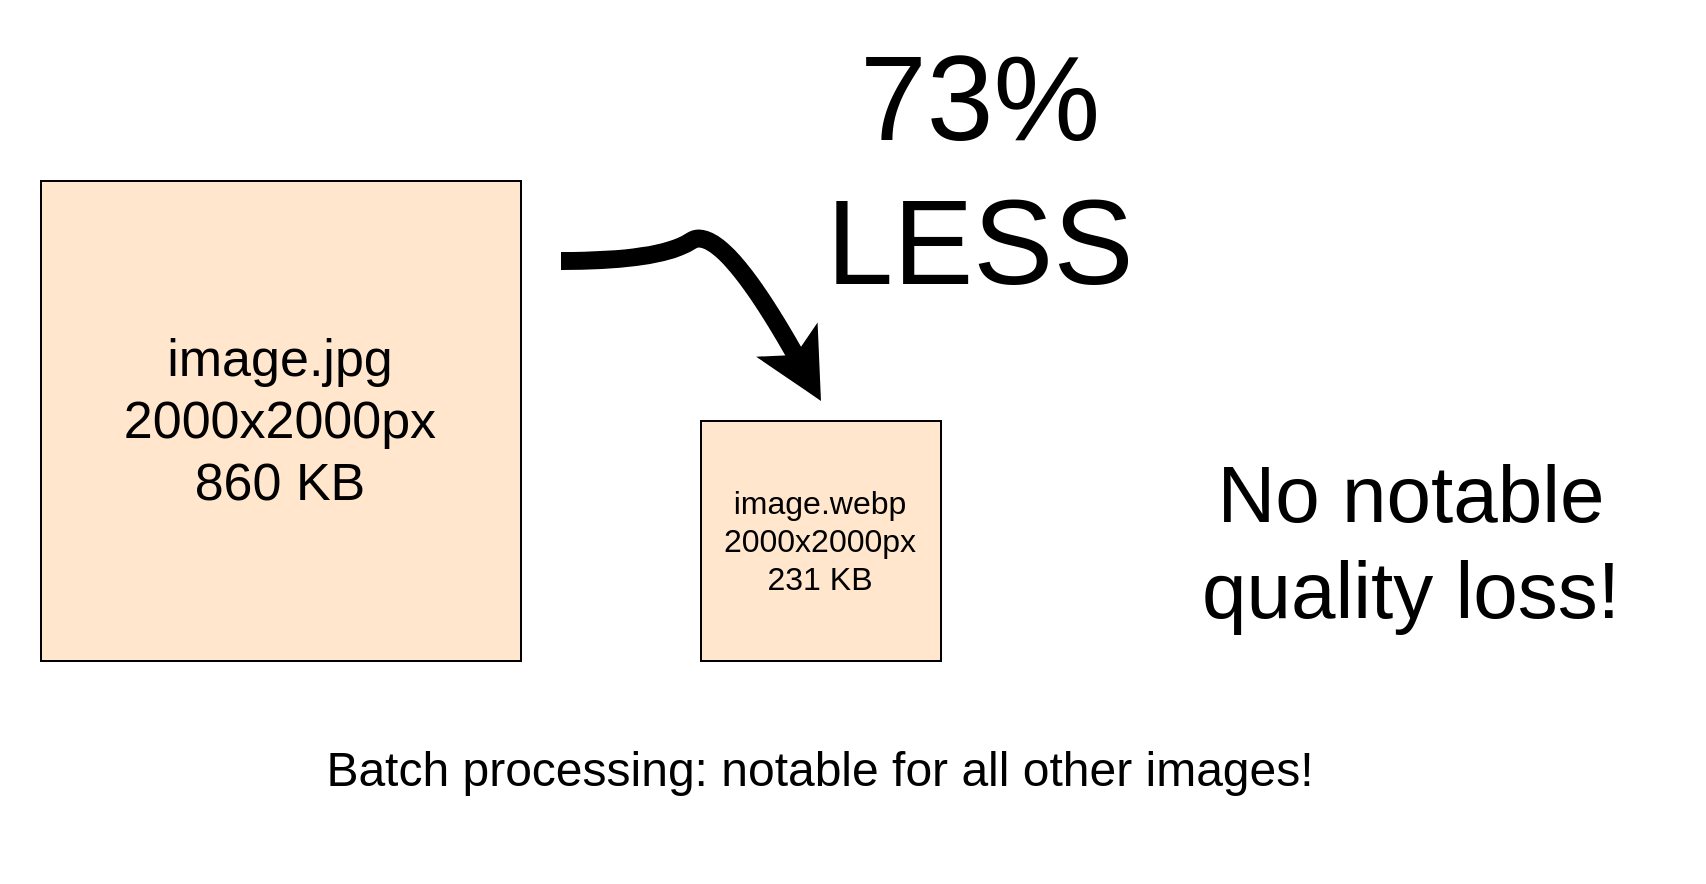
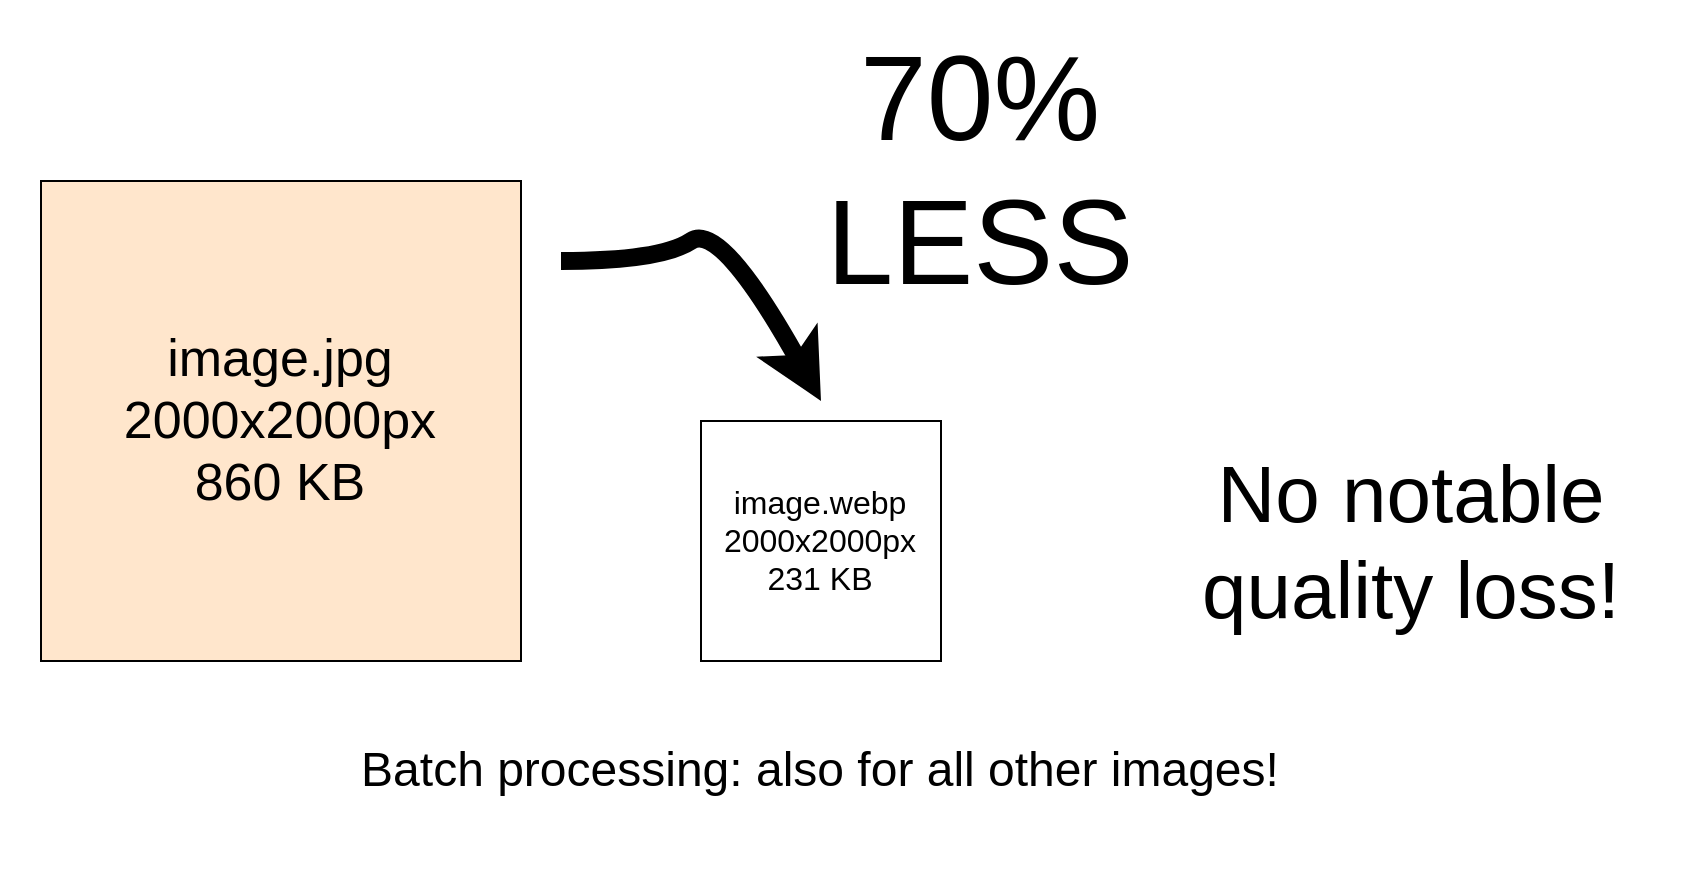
node "73% LESS": label "73% LESS" -> "70% LESS"
node "image.webp2000x2000px231 KB": fillcolor #ffe6cc -> #ffffff
node "Batch processing: notable for all other images!": label "Batch processing: notable for all other images!" -> "Batch processing: also for all other images!"
